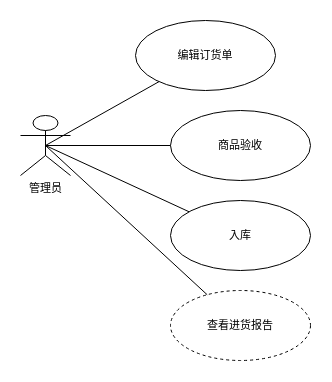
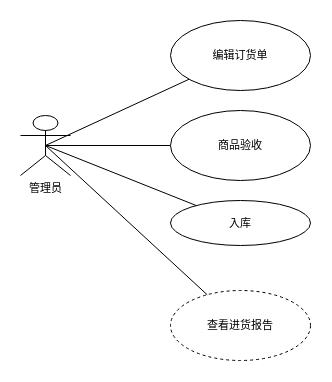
node "编辑订货单": moved (206, 56) -> (241, 56)
node "入库": size 140x70 -> 140x45
